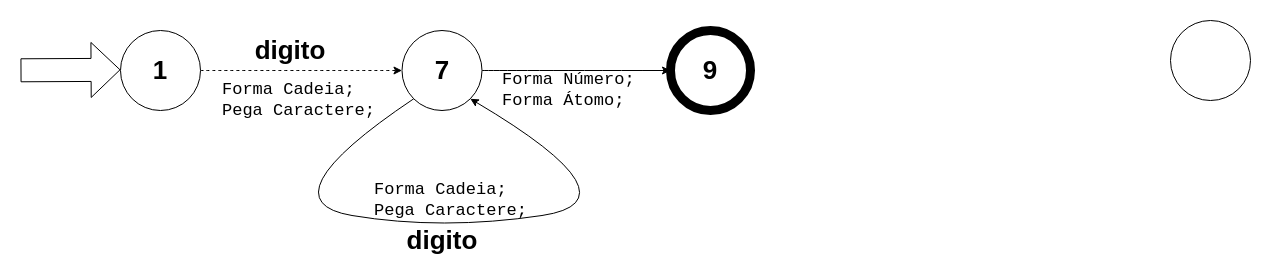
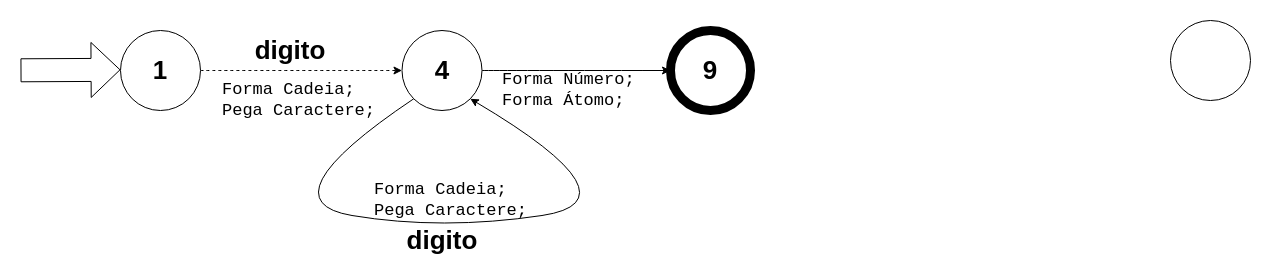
node "7": label "7" -> "4"
